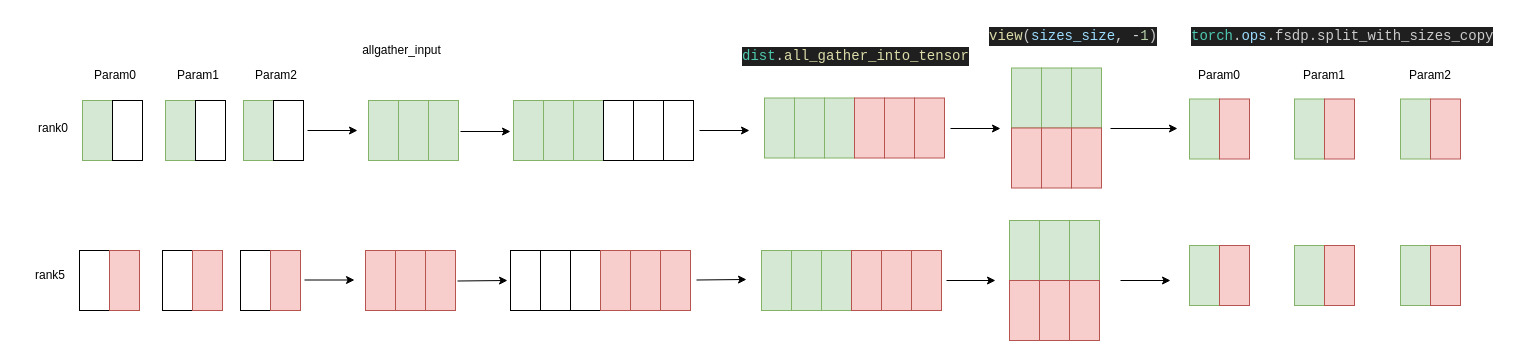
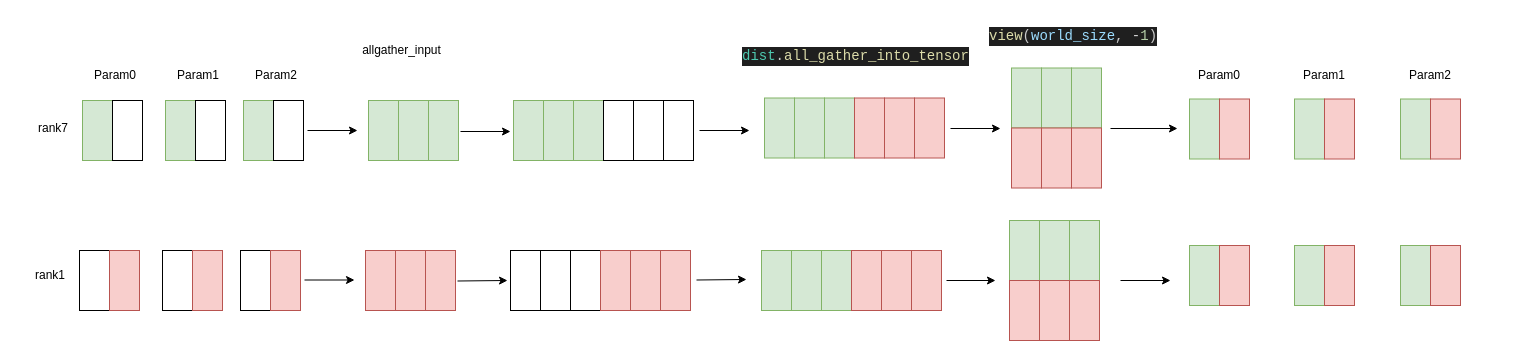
node "view(sizes_size, -1)": label "view(sizes_size, -1)" -> "view(world_size, -1)"
node "torch.ops.fsdp.split_with_sizes_copy": removed
node "rank0": label "rank0" -> "rank7"
node "rank5": label "rank5" -> "rank1"
